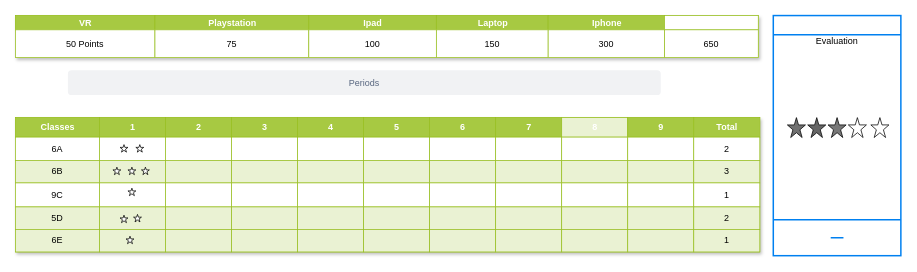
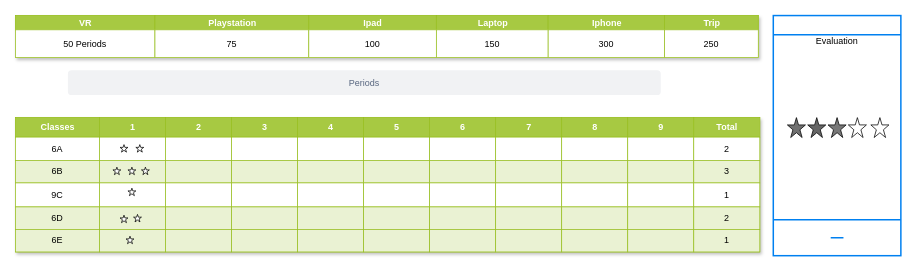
node "Trip": fillcolor #ffffff -> #a7c942
node "50 Points": label "50 Points" -> "50 Periods"
node "650": label "650" -> "250"
node "8": fillcolor #eaf2d3 -> #a7c942
node "5D": label "5D" -> "6D"
